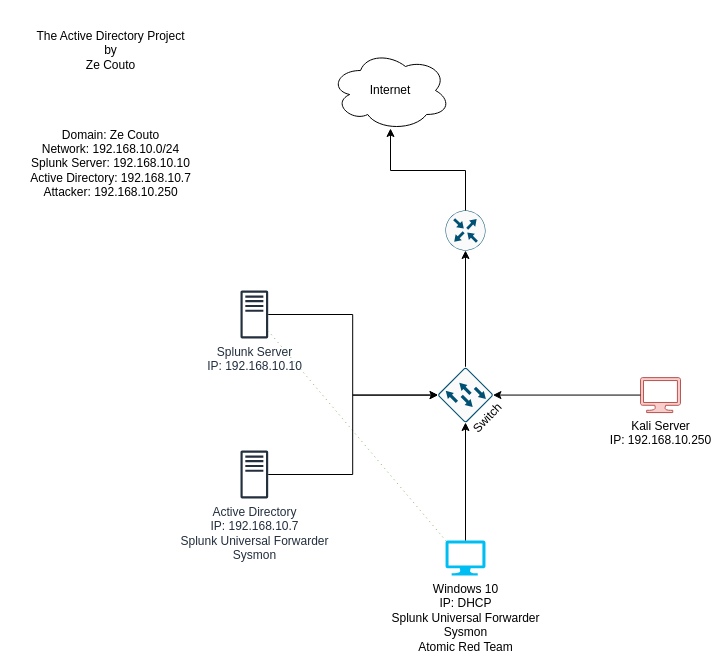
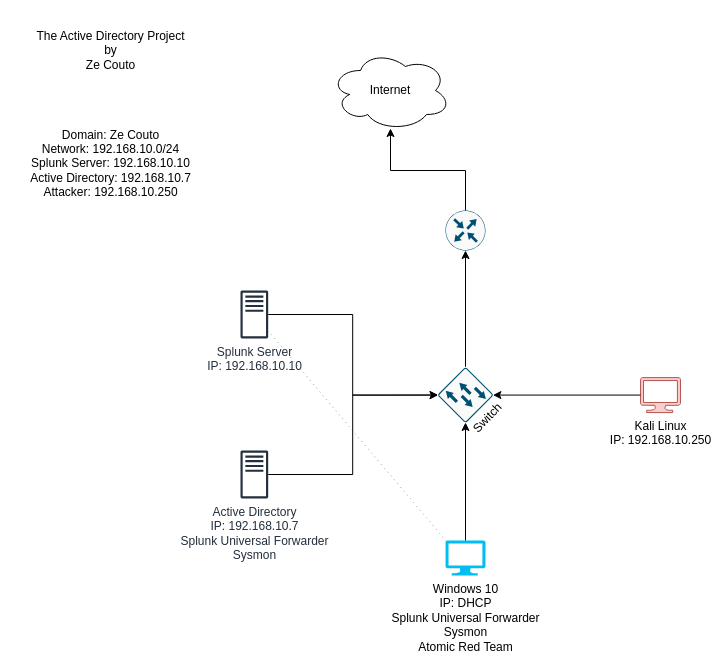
node "Kali Server IP: 192.168.10.250": label "Kali Server IP: 192.168.10.250" -> "Kali Linux IP: 192.168.10.250"
